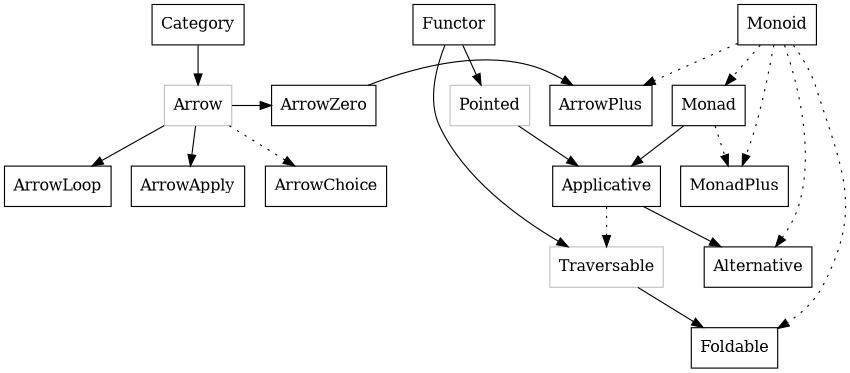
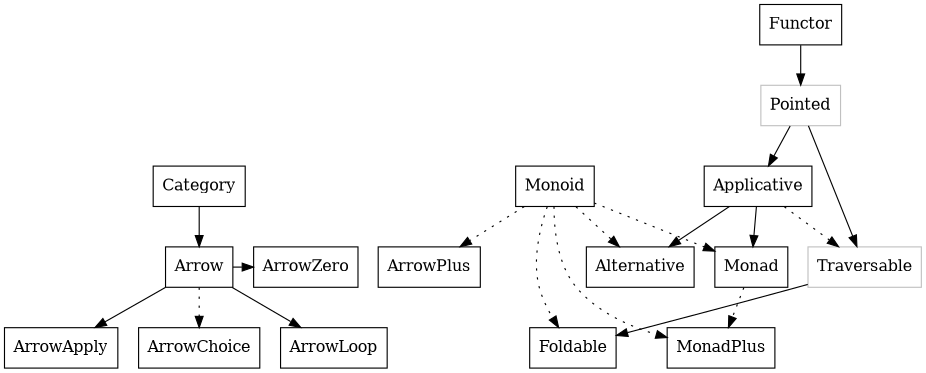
edge "ArrowZero" -> "ArrowPlus": removed
node "Arrow": color grey -> black
edge "Monad" -> "Applicative": reversed
edge "Functor" -> "Traversable": now "Pointed" -> "Traversable"
